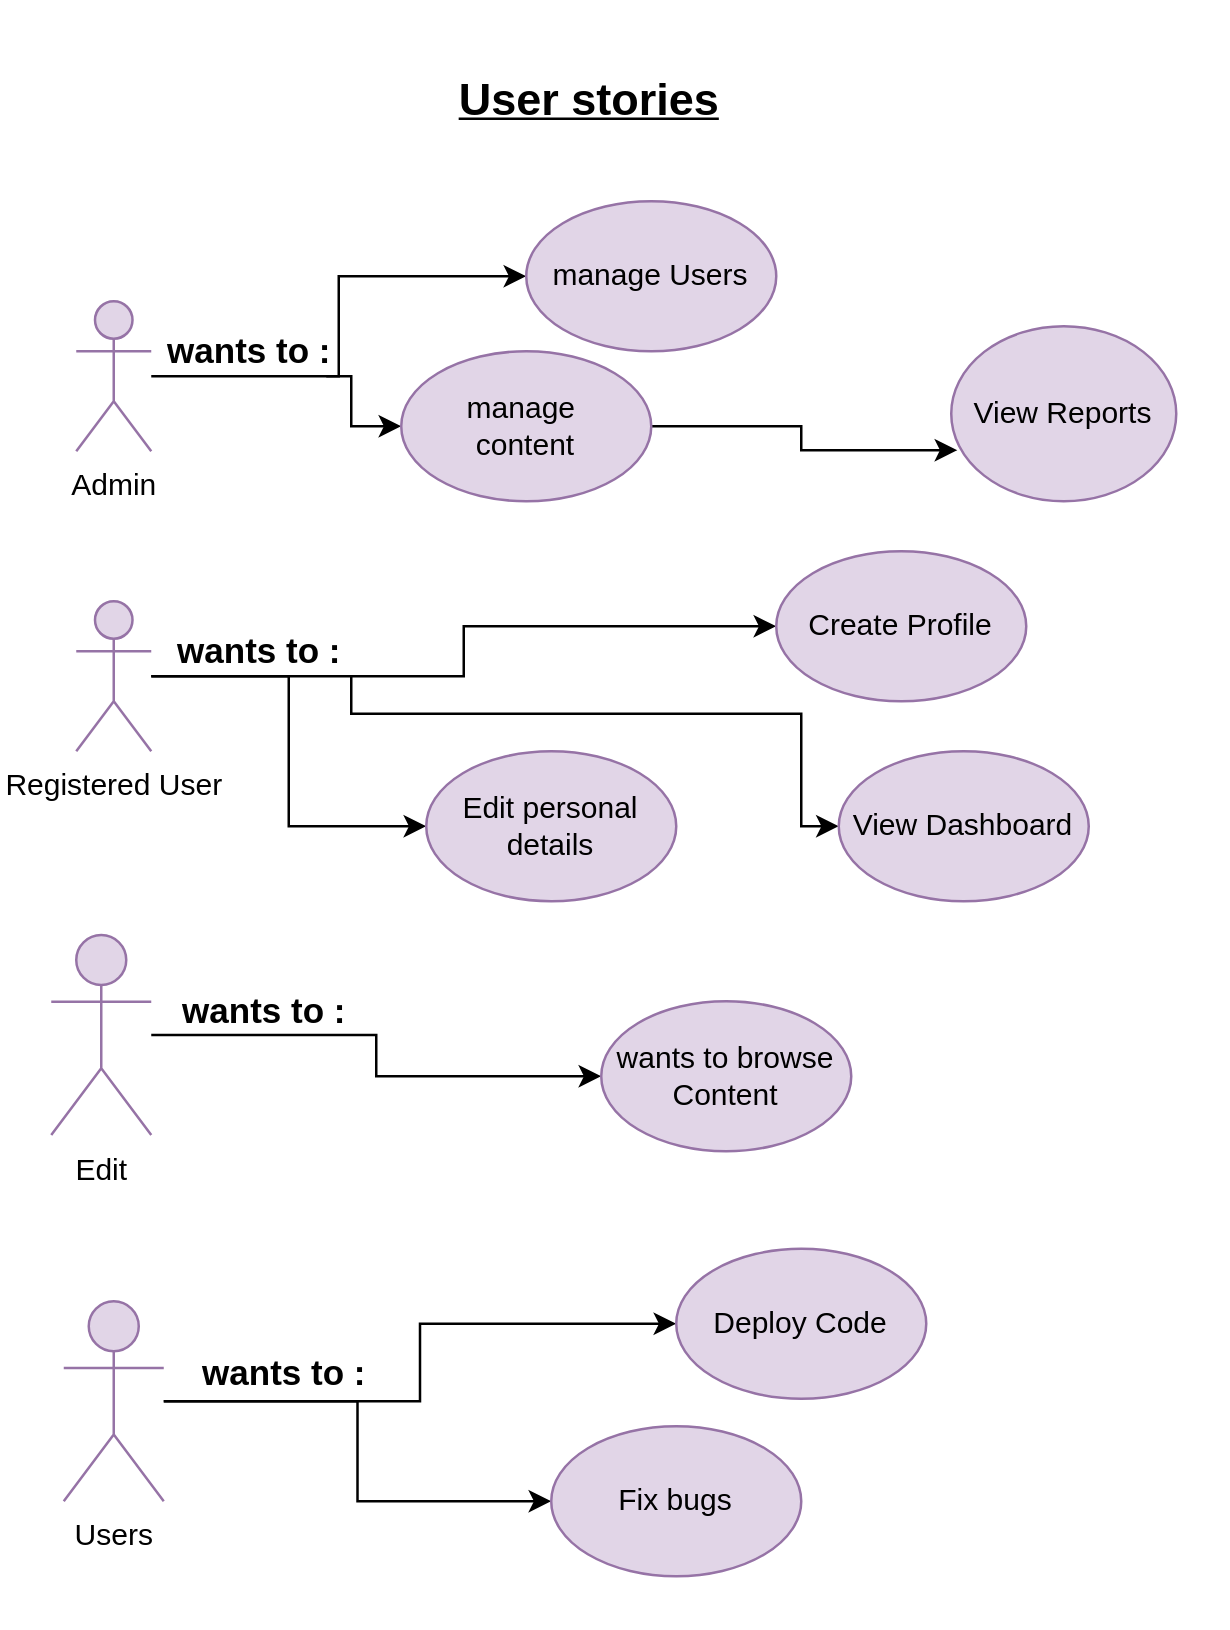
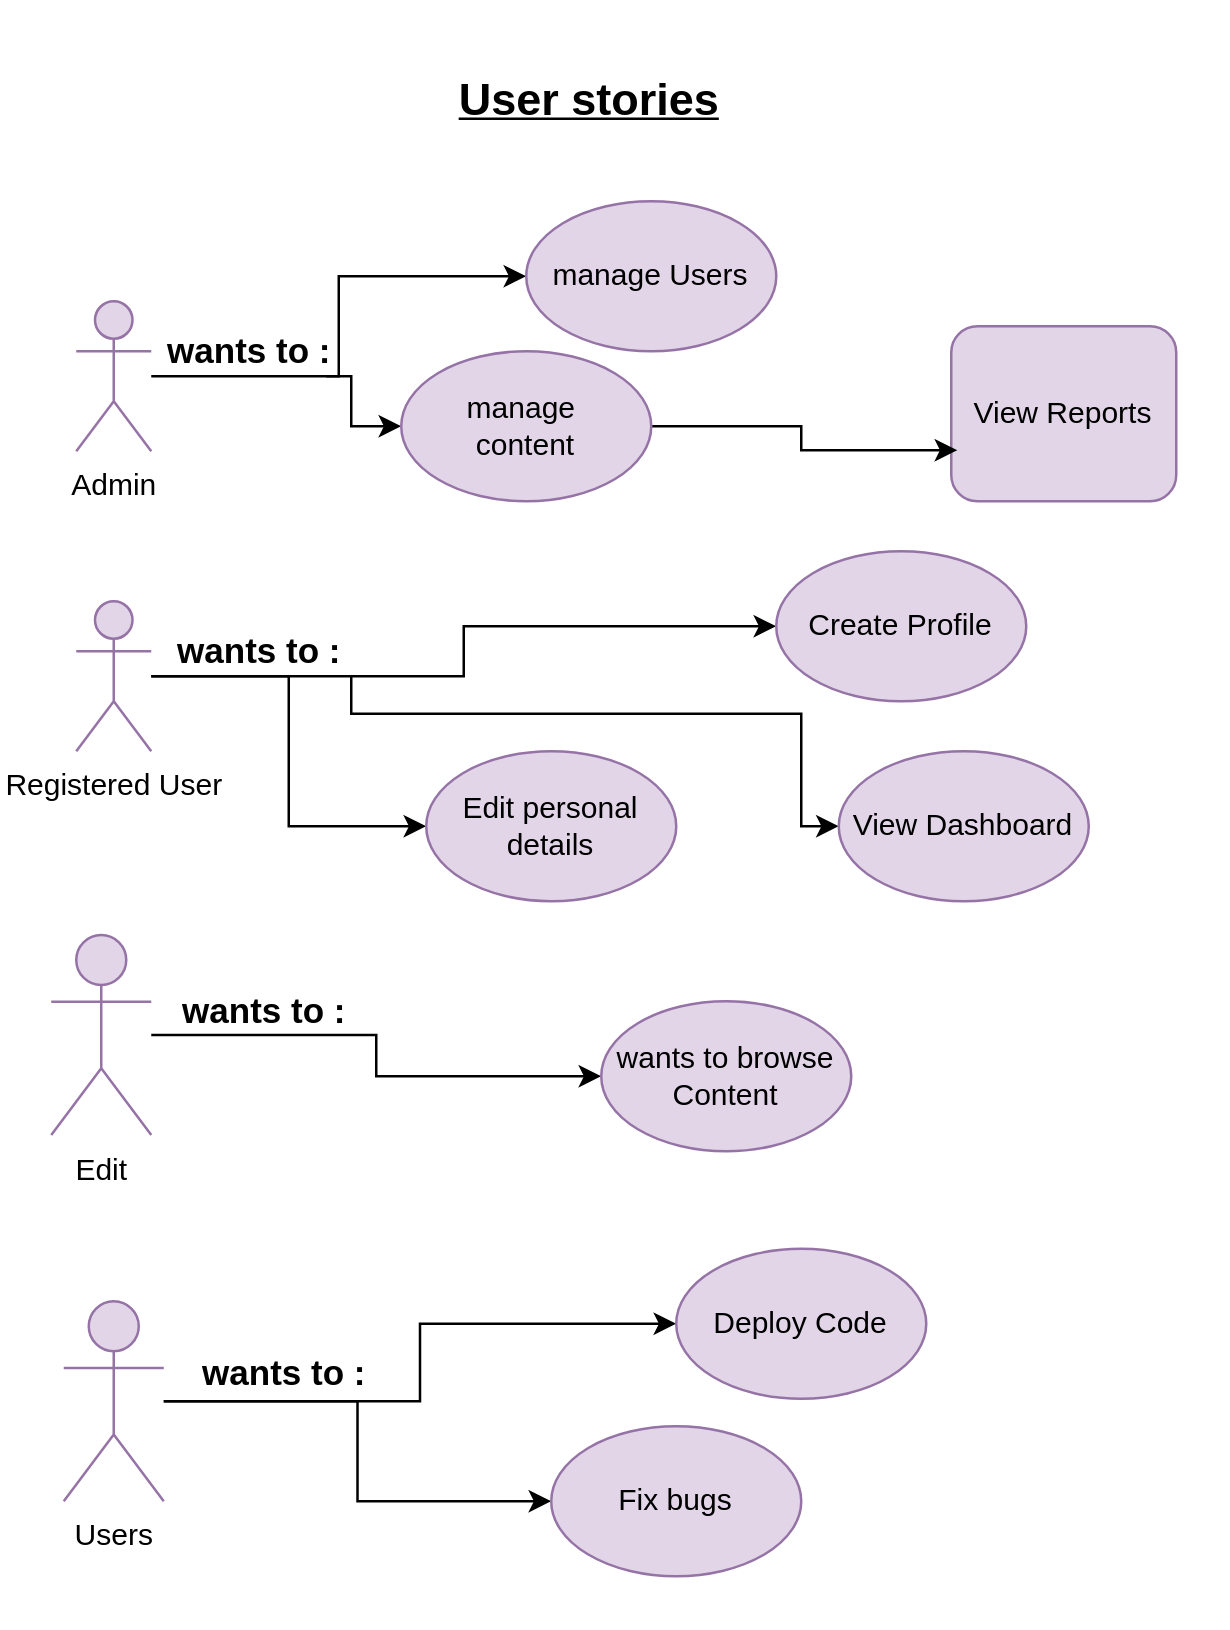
node "View Reports": shape ellipse -> rounded rectangle
